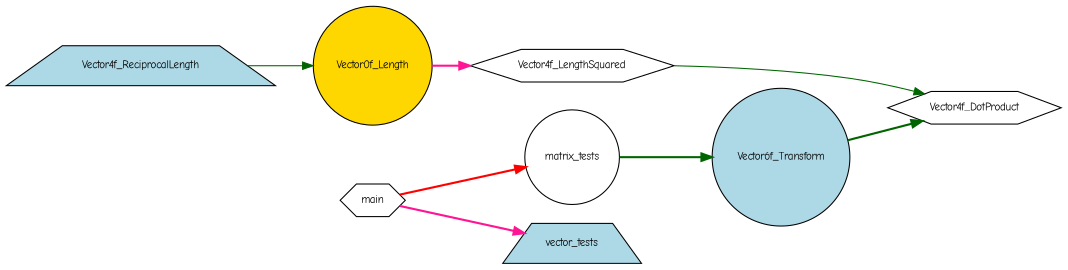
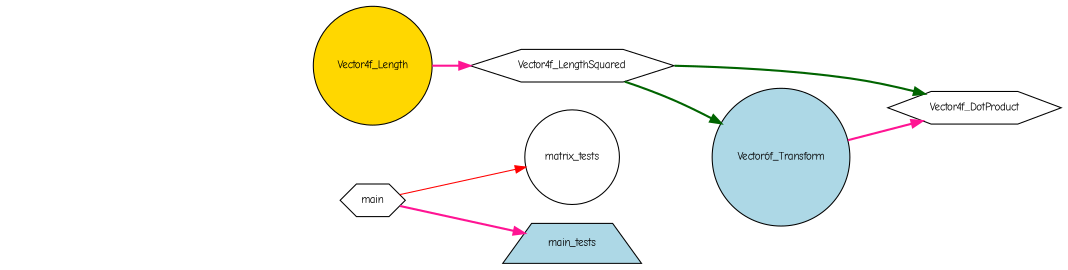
node "Vector4f_ReciprocalLength": removed
node "Vector0f_Length": label "Vector0f_Length" -> "Vector4f_Length"
edge "Vector4f_LengthSquared" -> "Vector4f_DotProduct": style solid -> bold
edge "Vector6f_Transform" -> "Vector4f_DotProduct": color darkgreen -> deeppink
edge "matrix_tests" -> "Vector6f_Transform": now "Vector4f_LengthSquared" -> "Vector6f_Transform"
edge "main" -> "matrix_tests": style bold -> solid
node "vector_tests": label "vector_tests" -> "main_tests"
